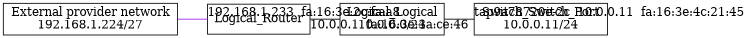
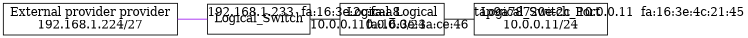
node "External provider network 192.168.1.224/27": label "External provider network 192.168.1.224/27" -> "External provider provider 192.168.1.224/27"
node "Logical_Router": label "Logical_Router" -> "Logical_Switch"
node "Switch_Switch_Port 10.0.0.11/24": label "Switch_Switch_Port 10.0.0.11/24" -> "Logical_Switch_Port 10.0.0.11/24"
